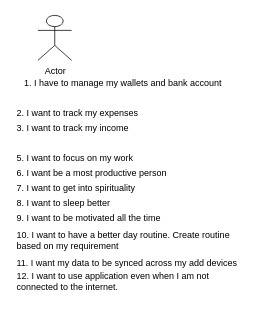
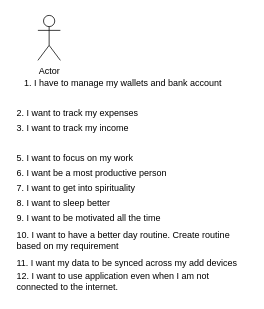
node "Actor": size 34x45 -> 23x45
